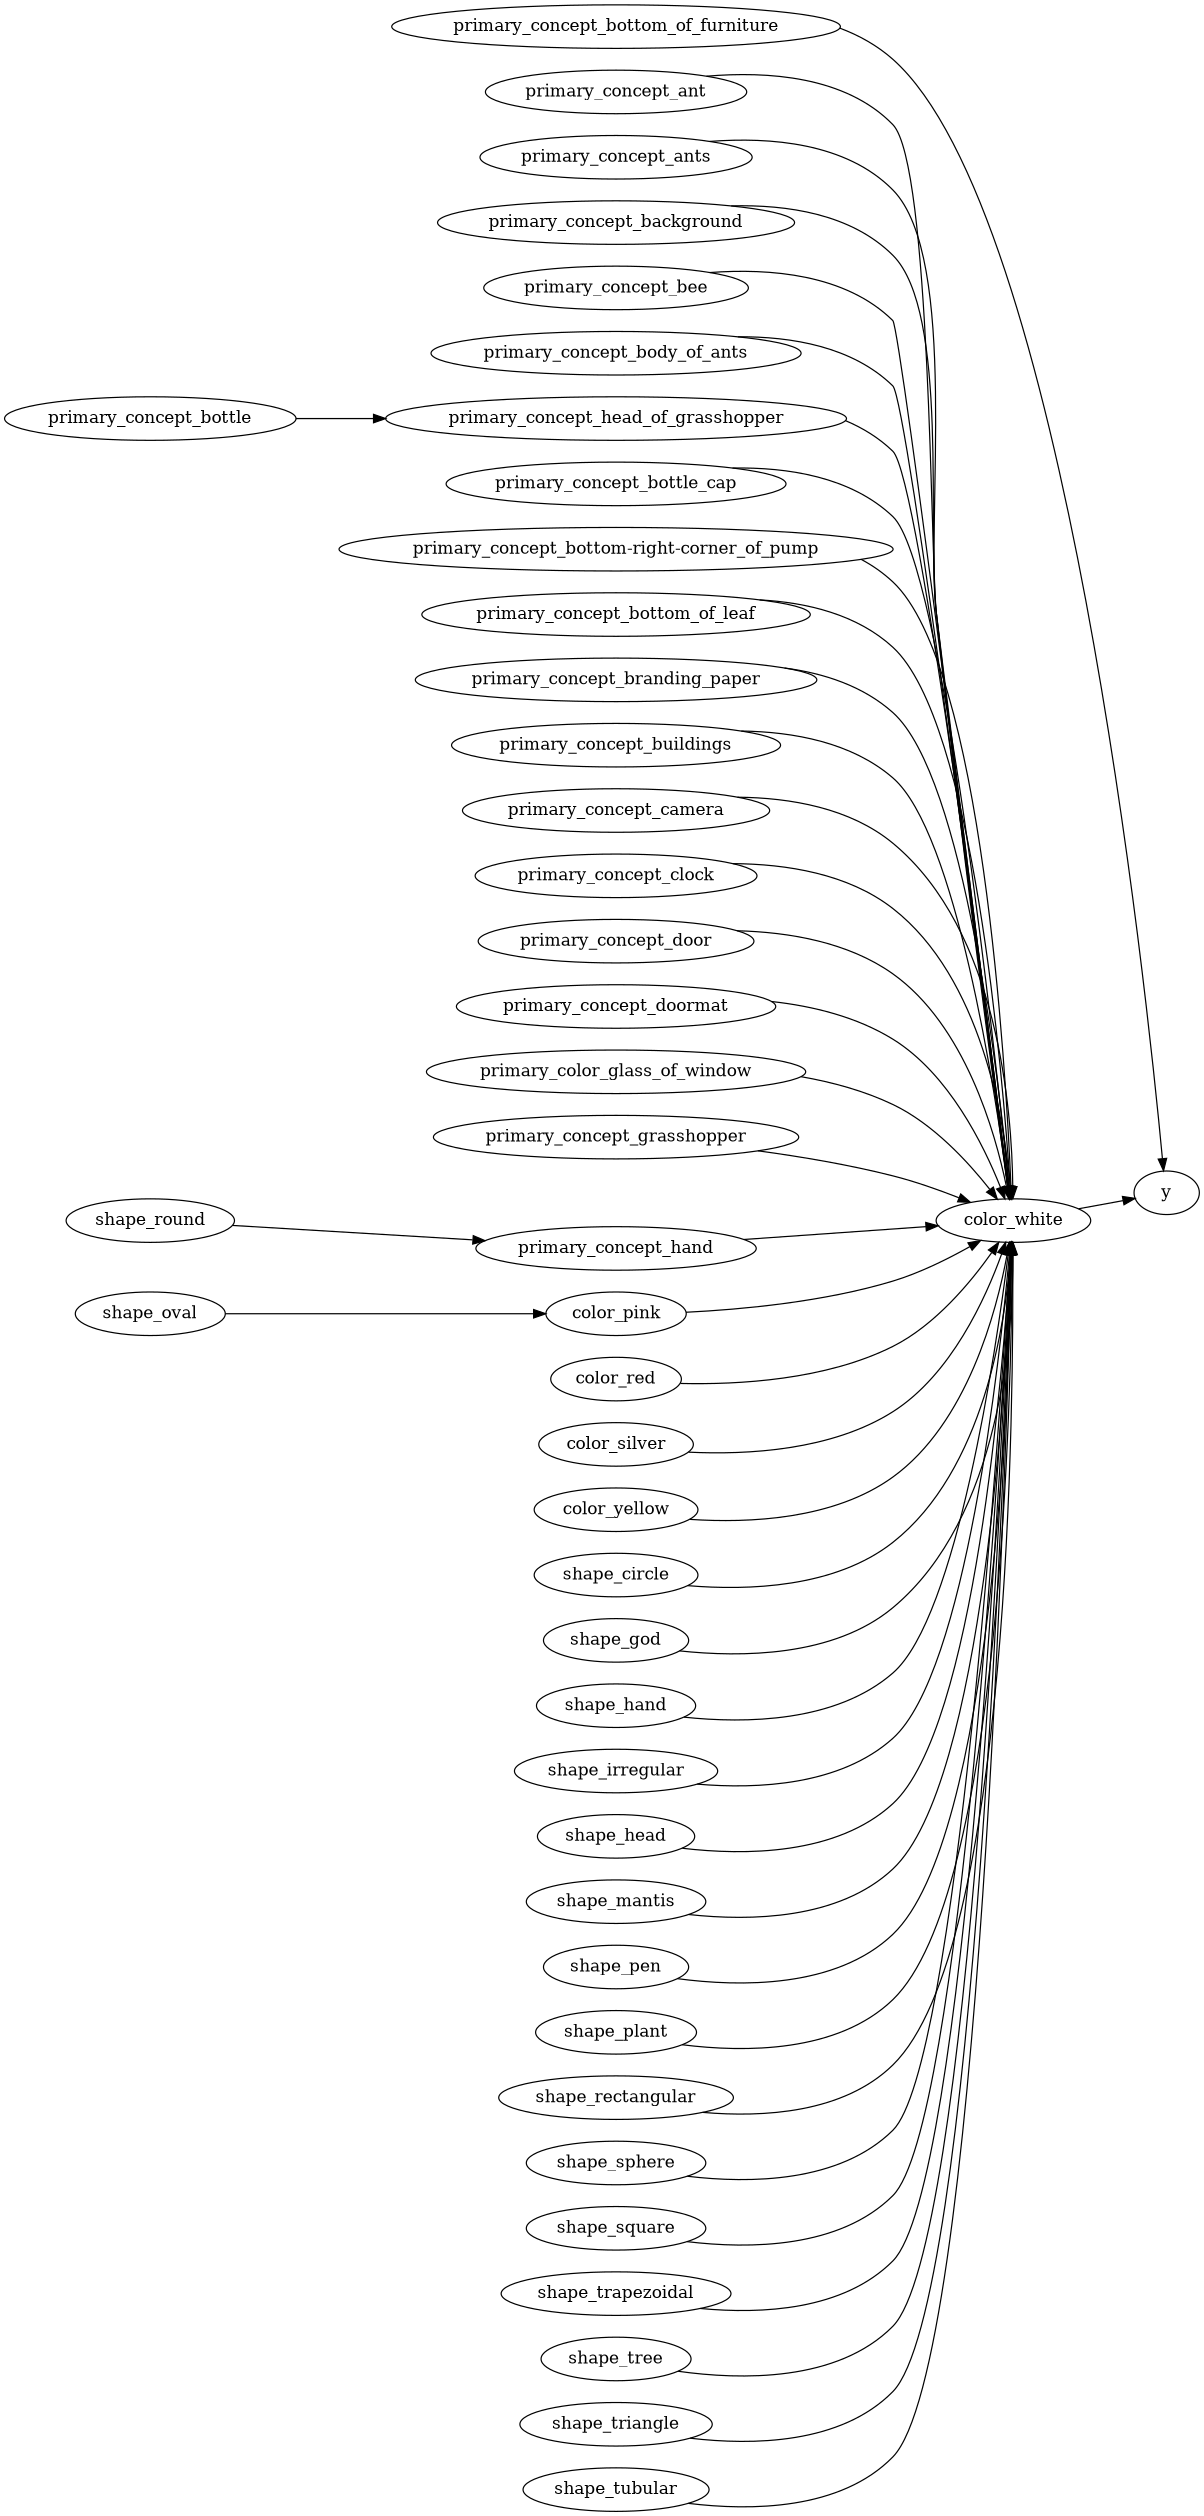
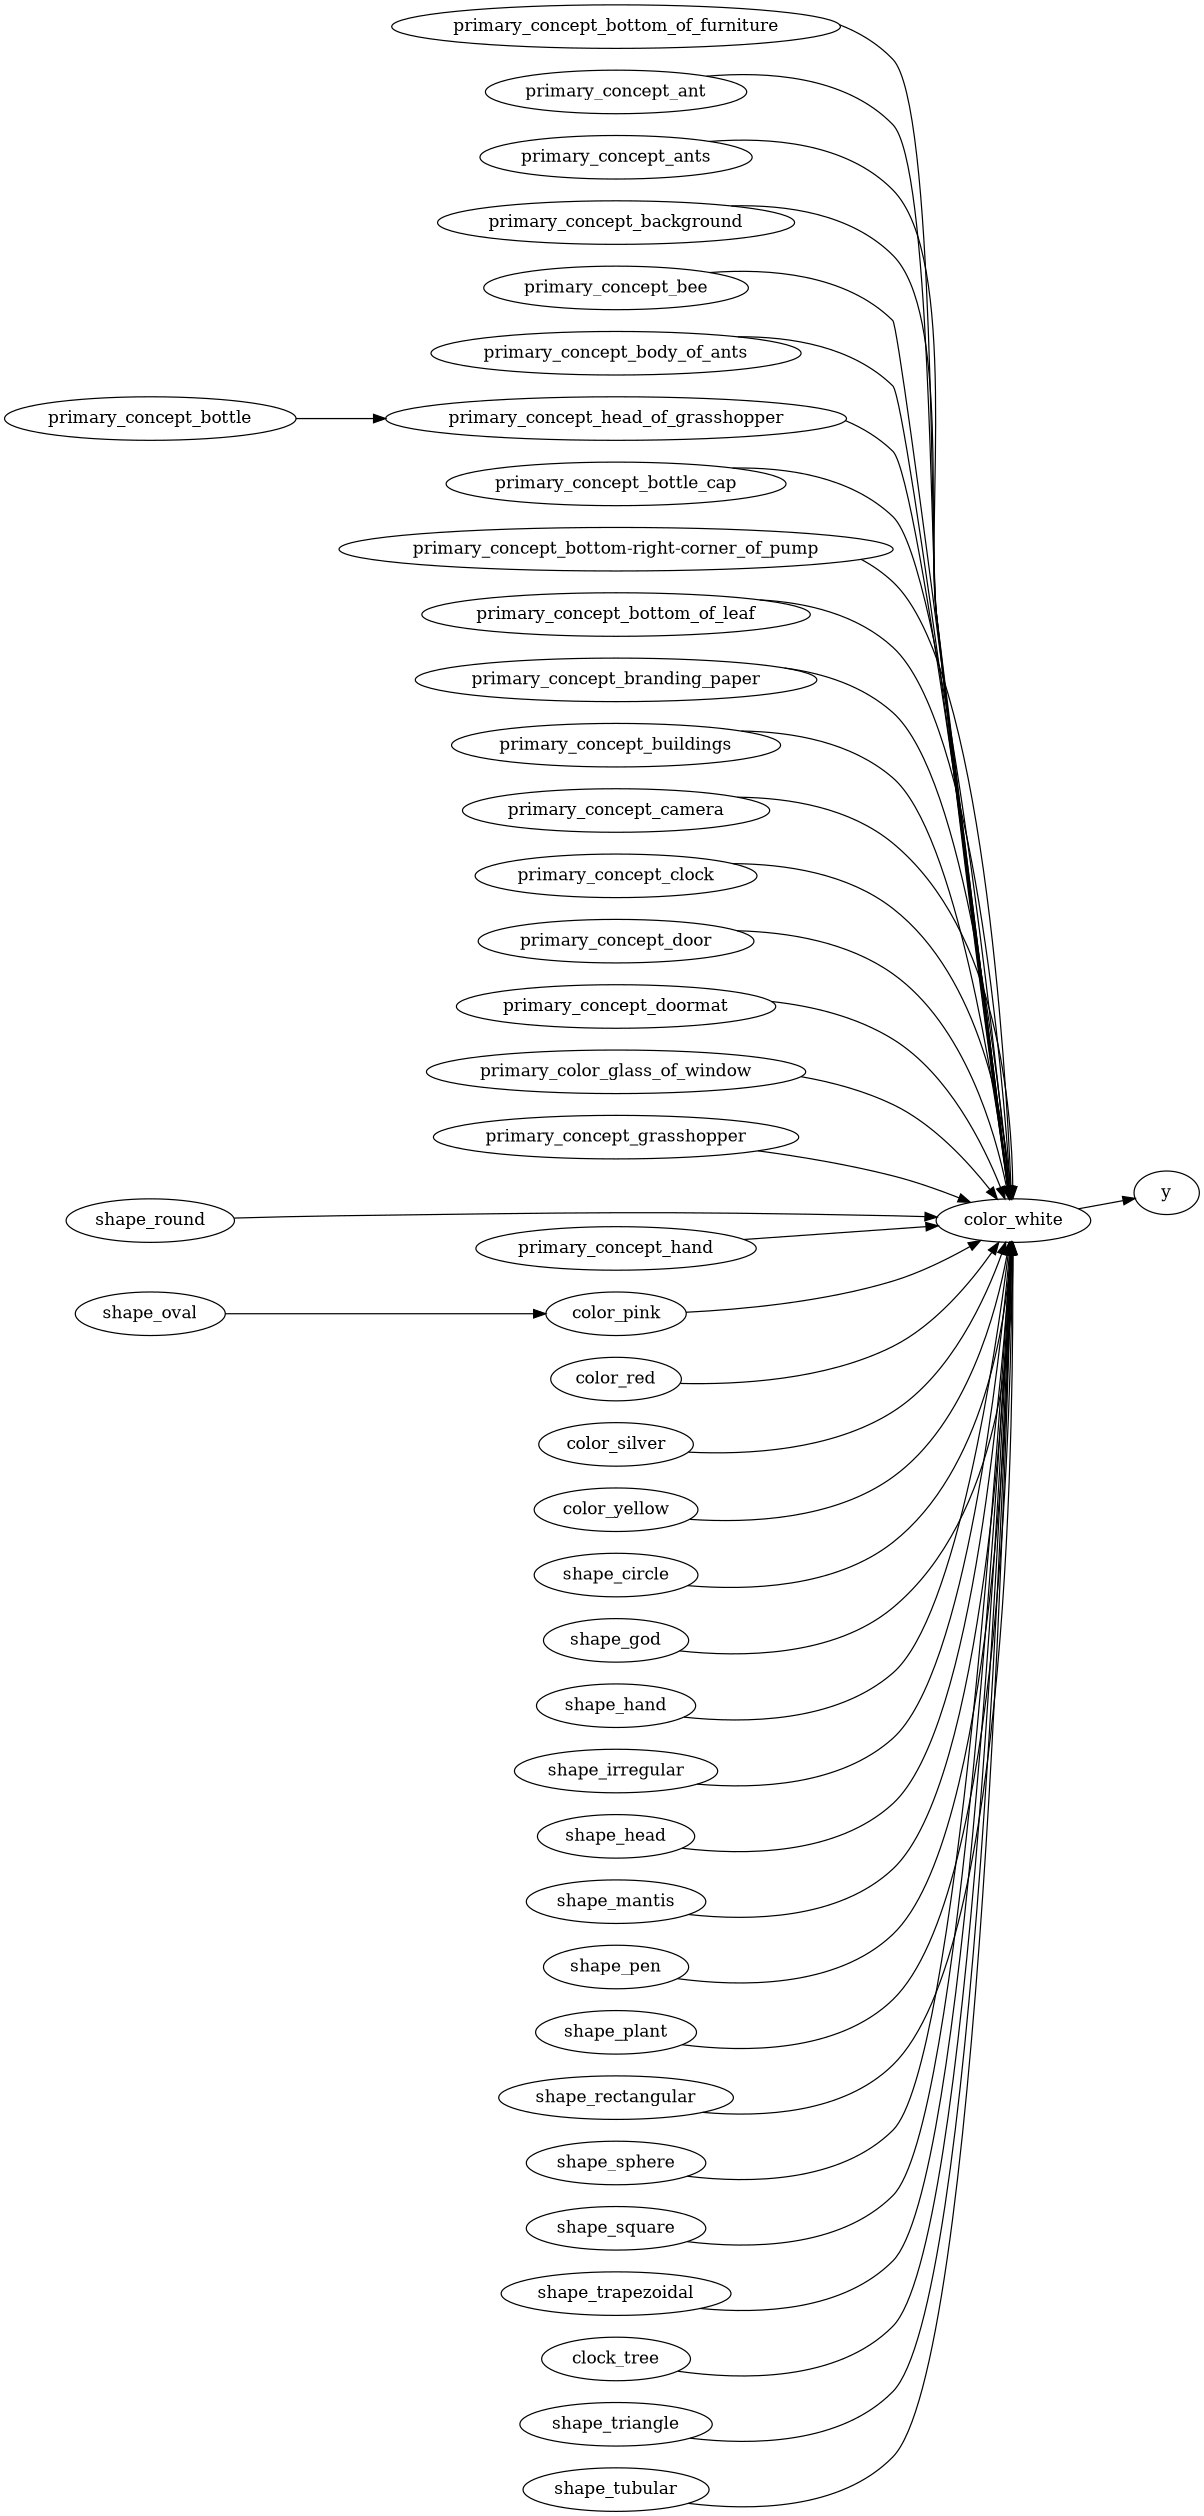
edge "primary_concept_bottom_of_furniture" -> "y": now "primary_concept_bottom_of_furniture" -> "color_white"
edge "shape_round" -> "primary_concept_hand": now "shape_round" -> "color_white"
node "shape_tree": label "shape_tree" -> "clock_tree"
